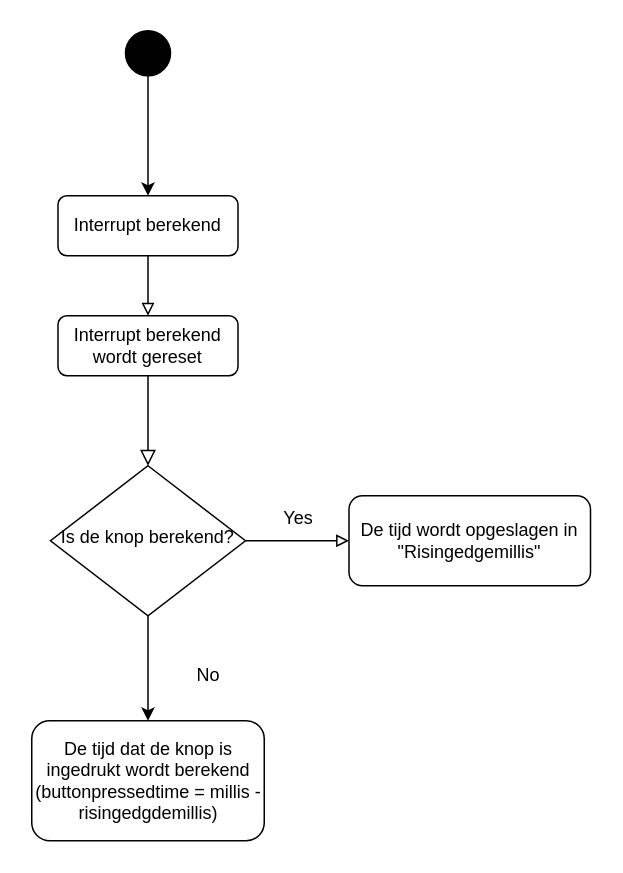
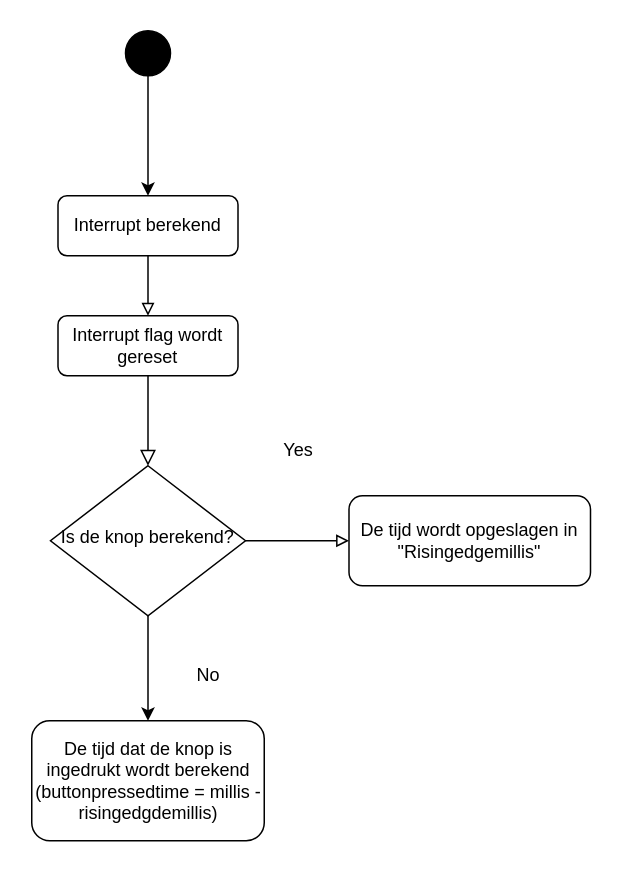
node "Interrupt berekend wordt gereset": label "Interrupt berekend wordt gereset" -> "Interrupt flag wordt gereset"
node "Yes": moved (298, 518) -> (298, 451)
